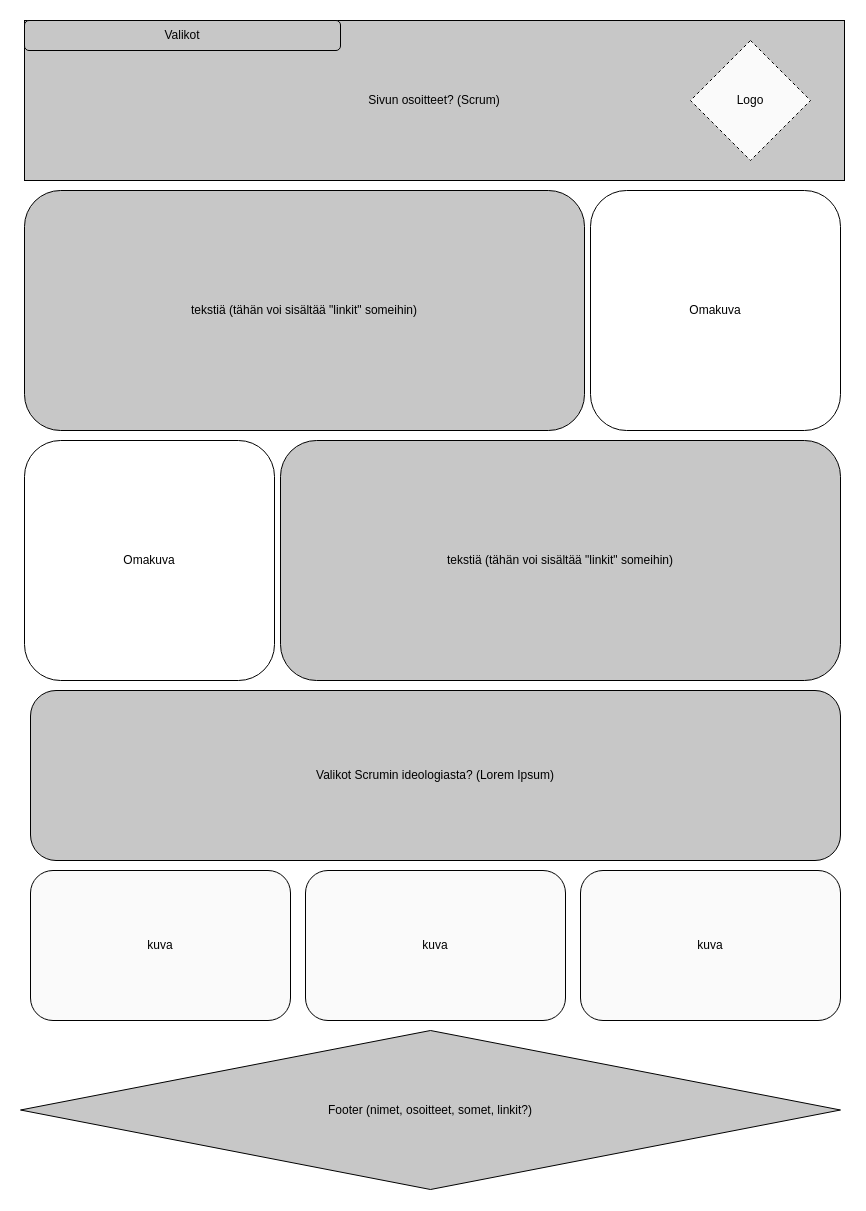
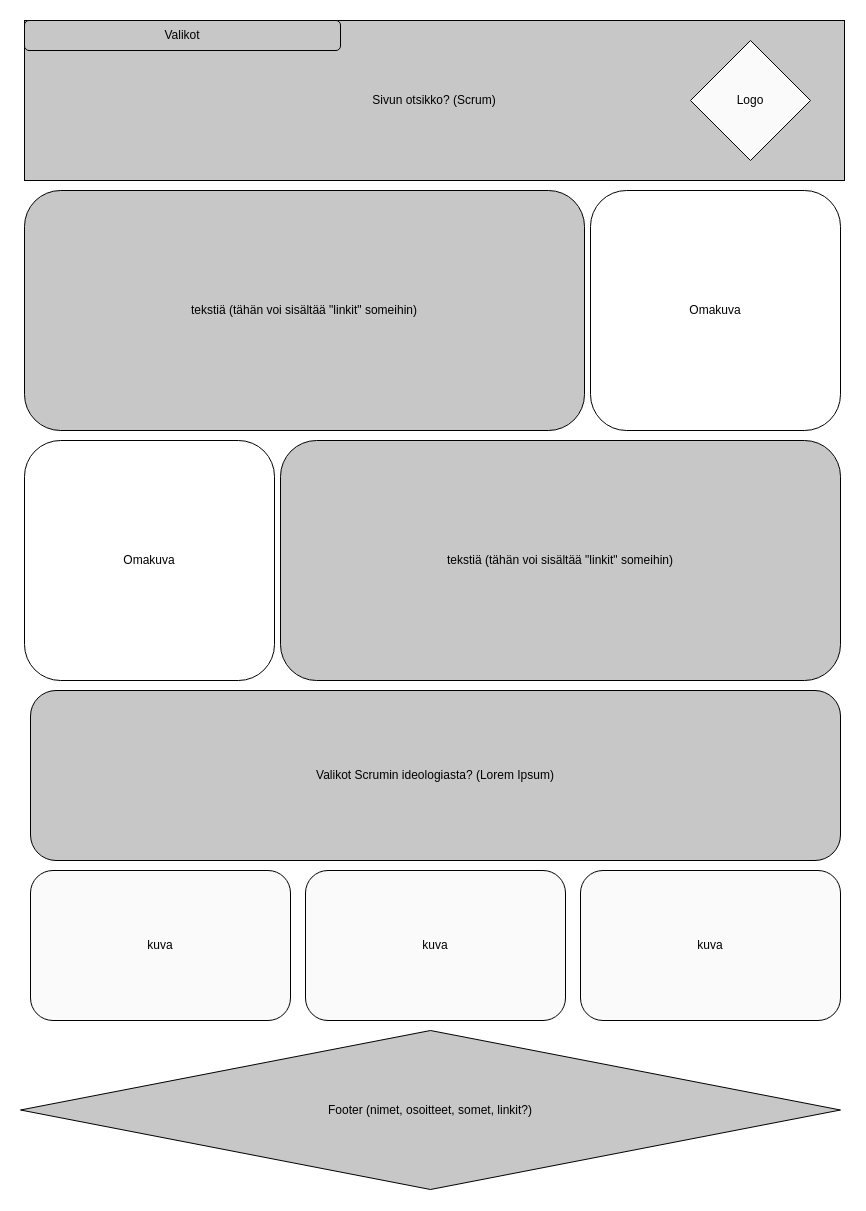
node "Sivun osoitteet? (Scrum)": label "Sivun osoitteet? (Scrum)" -> "Sivun otsikko? (Scrum)"
node "Logo": style dashed -> solid
